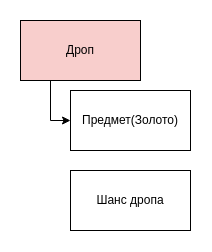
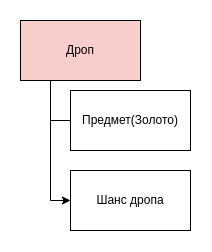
edge "Дроп" -> "Предмет(Золото)": arrowhead classic -> none
edge "Дроп" -> "Шанс дропа": added
